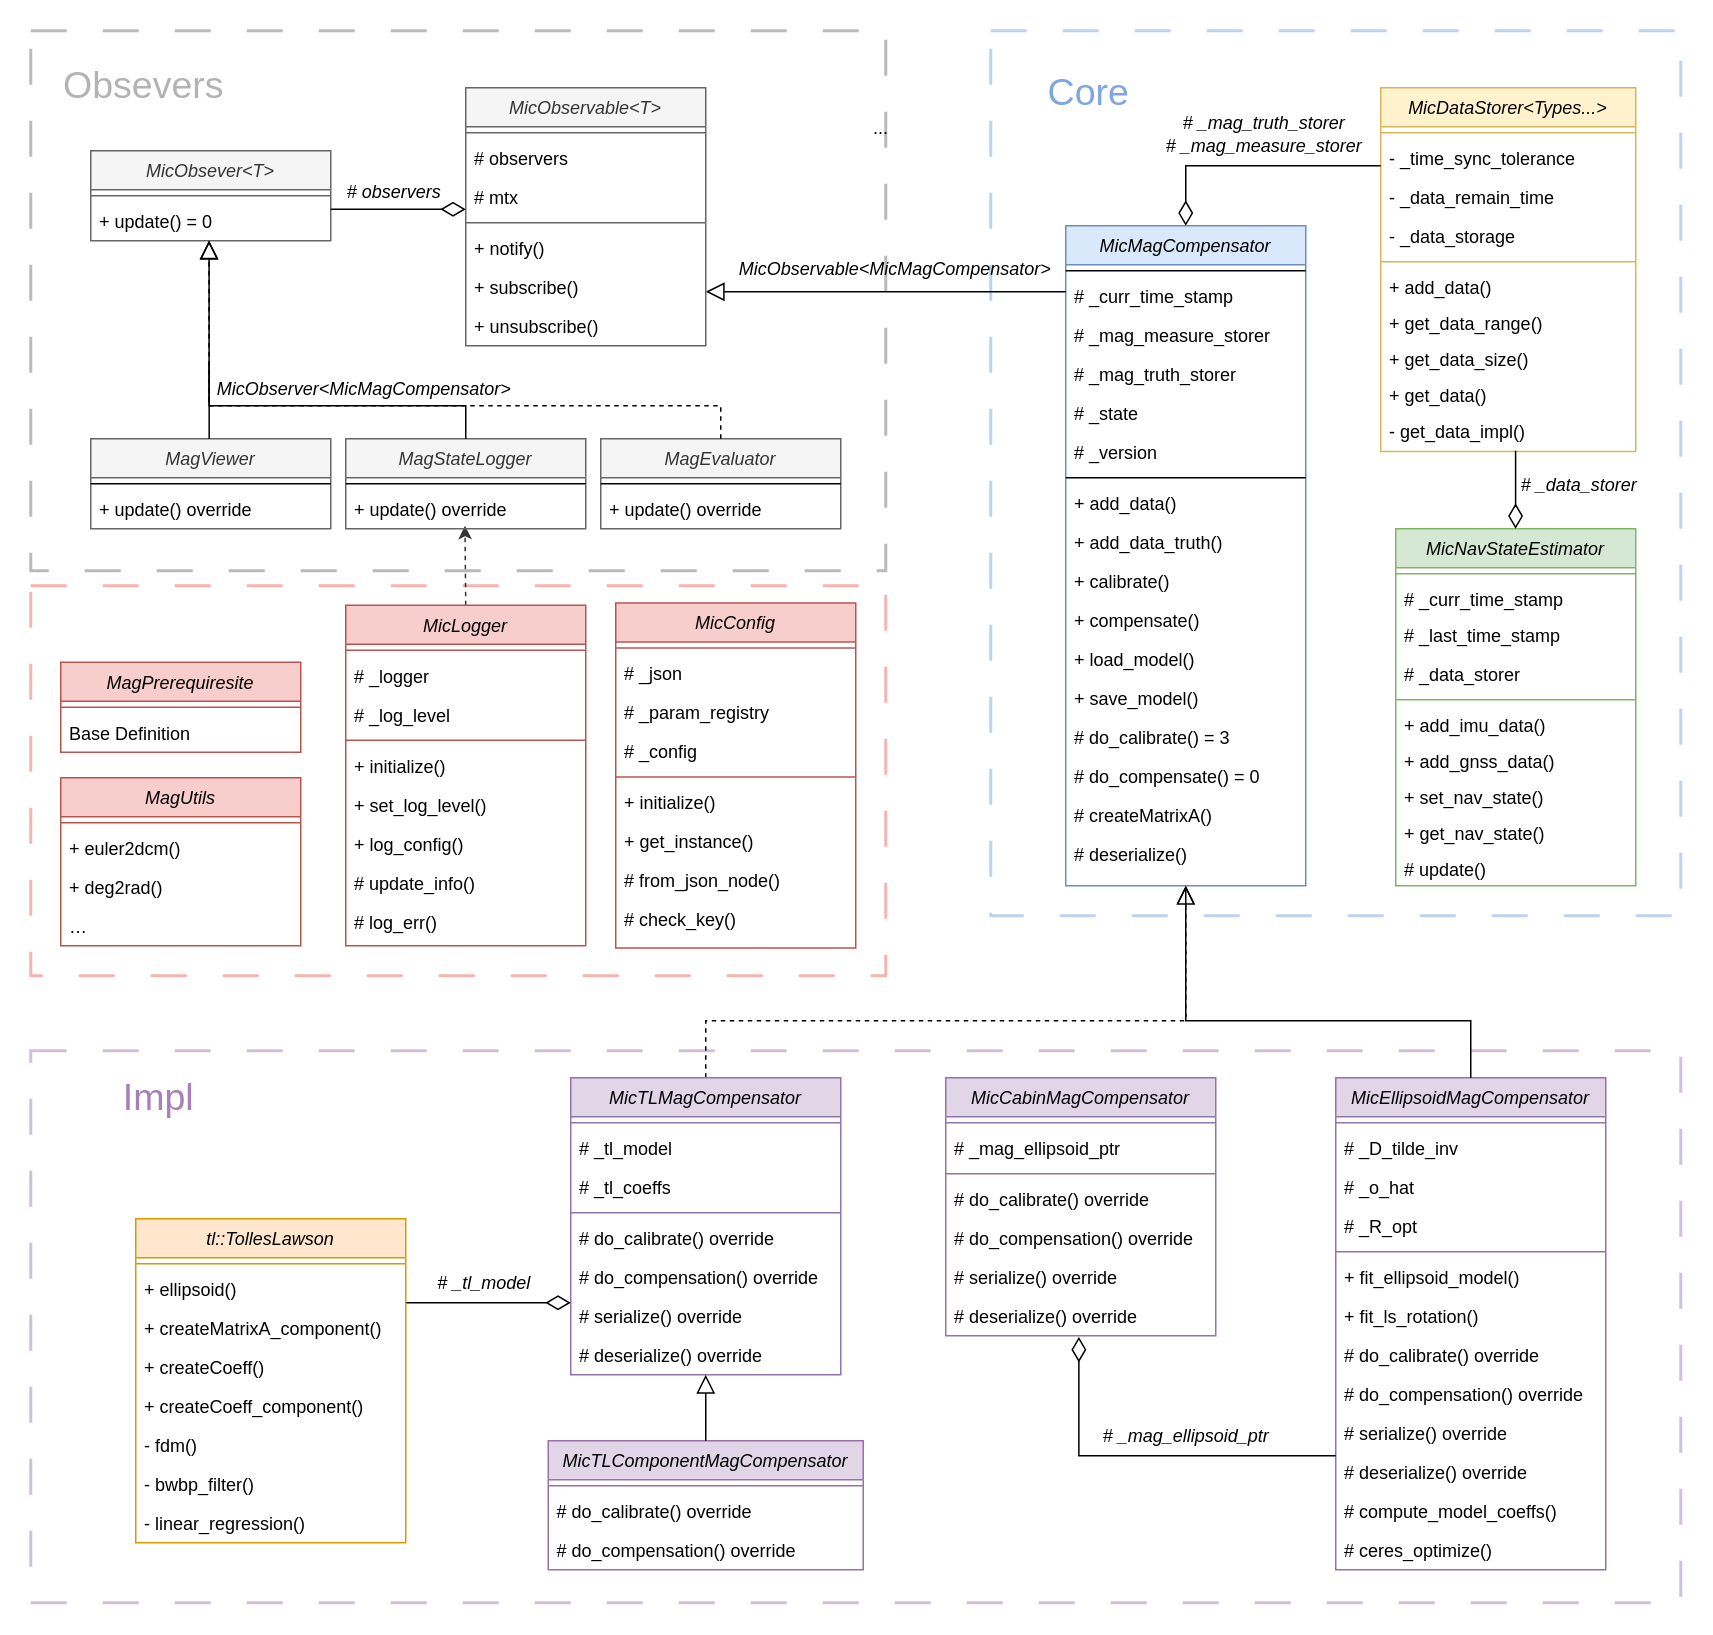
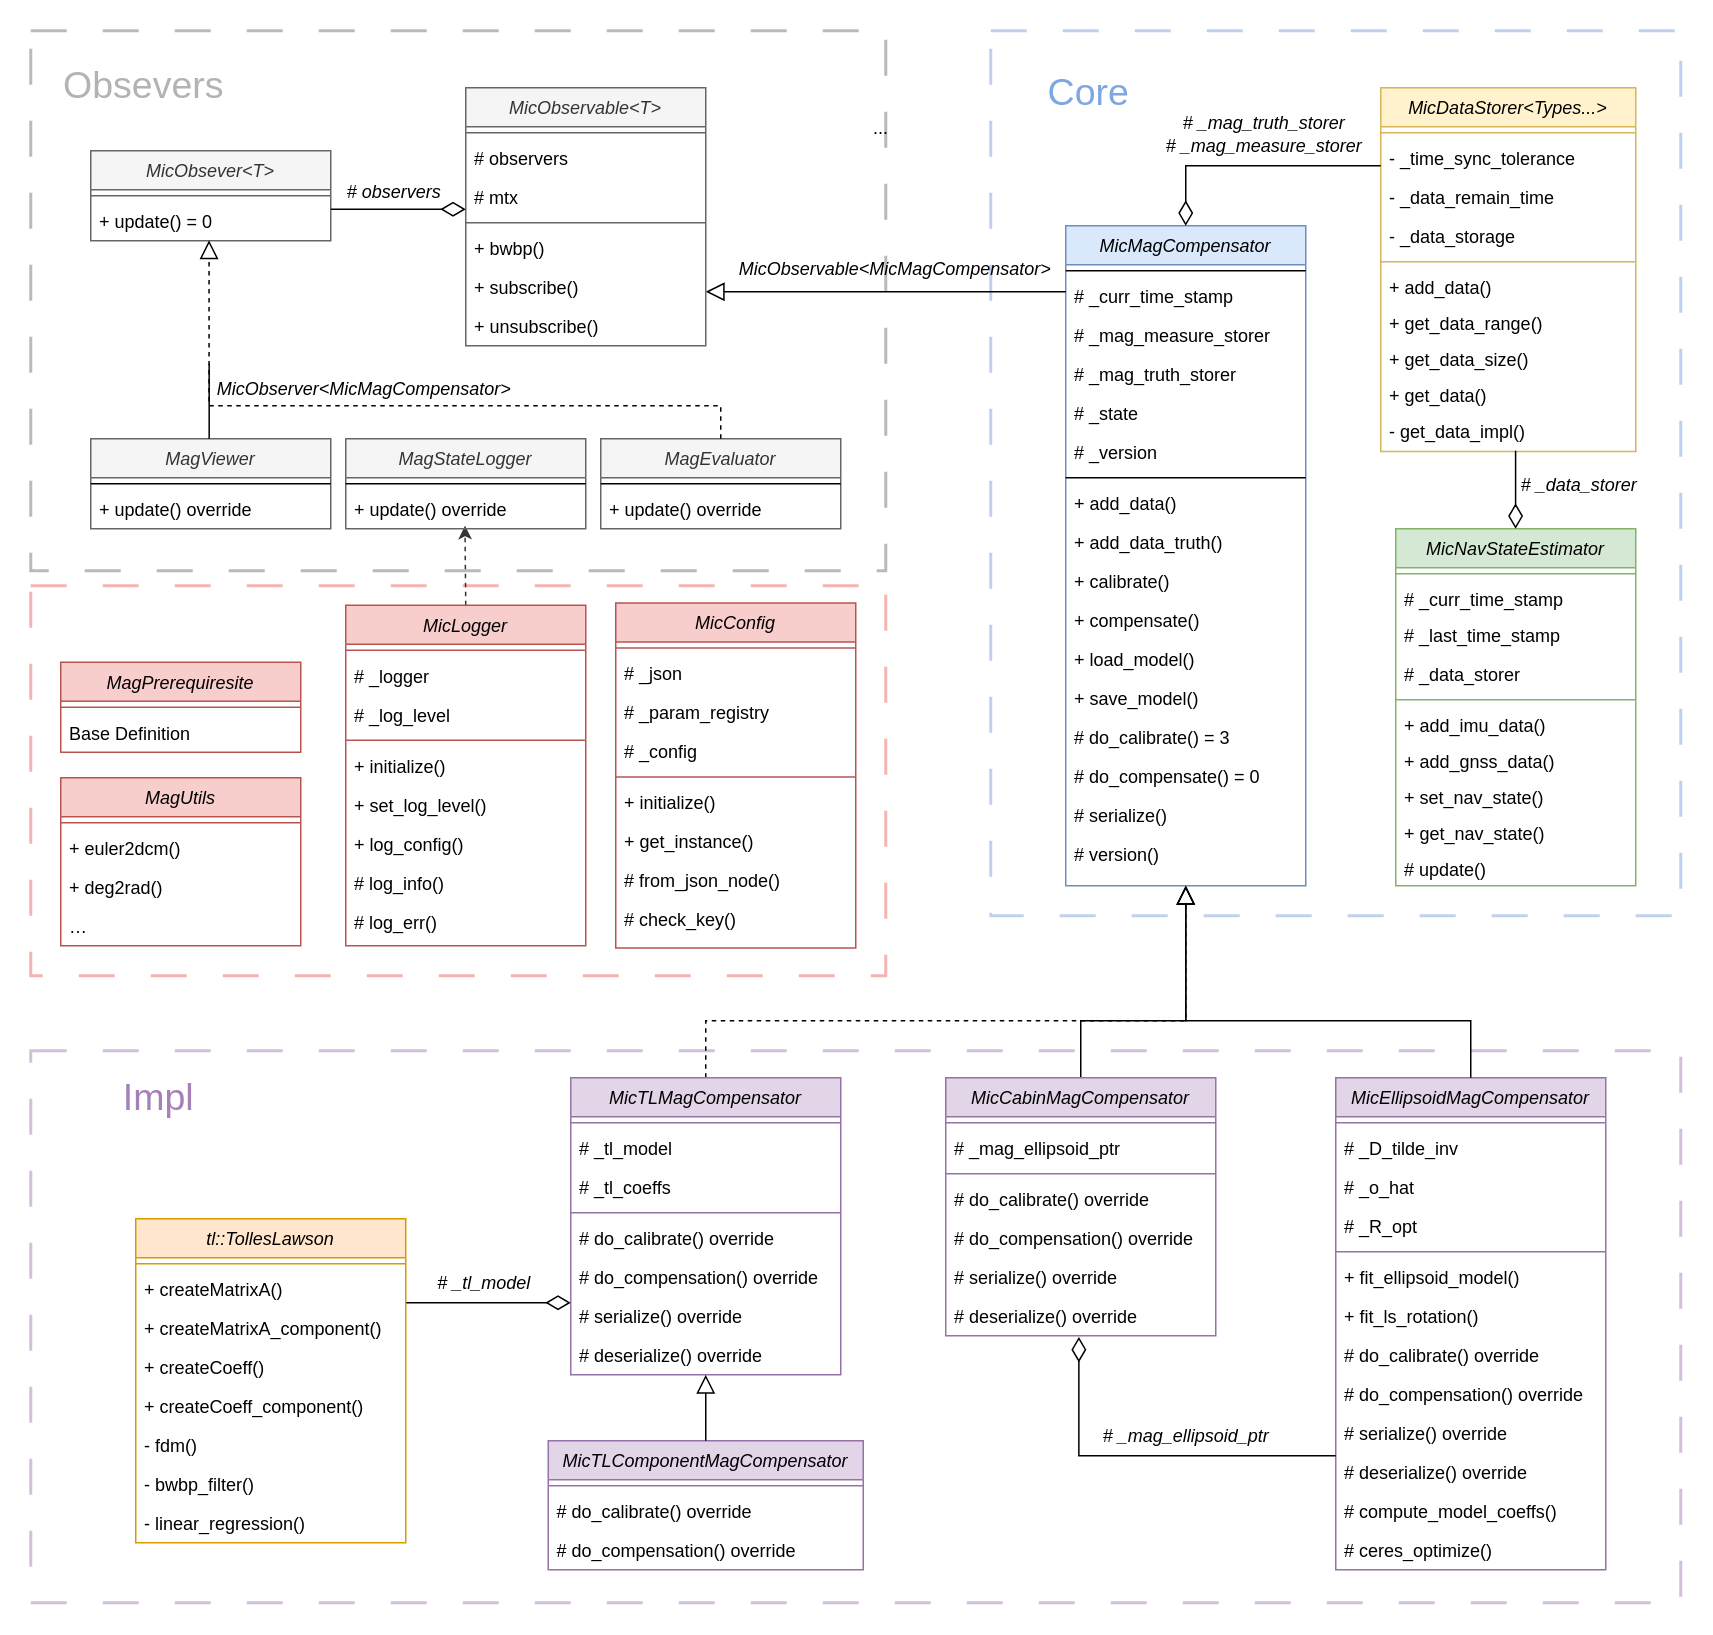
node "+ notify()": label "+ notify()" -> "+ bwbp()"
edge "MagStateLogger" -> "+ update() = 0": removed
node "# createMatrixA()": label "# createMatrixA()" -> "# serialize()"
node "# deserialize()": label "# deserialize()" -> "# version()"
node "# update_info()": label "# update_info()" -> "# log_info()"
edge "MicEllipsoidMagCompensator" -> "MicMagCompensator": arrowhead open -> block
edge "MicCabinMagCompensator" -> "MicMagCompensator": added
node "+ ellipsoid()": label "+ ellipsoid()" -> "+ createMatrixA()"
